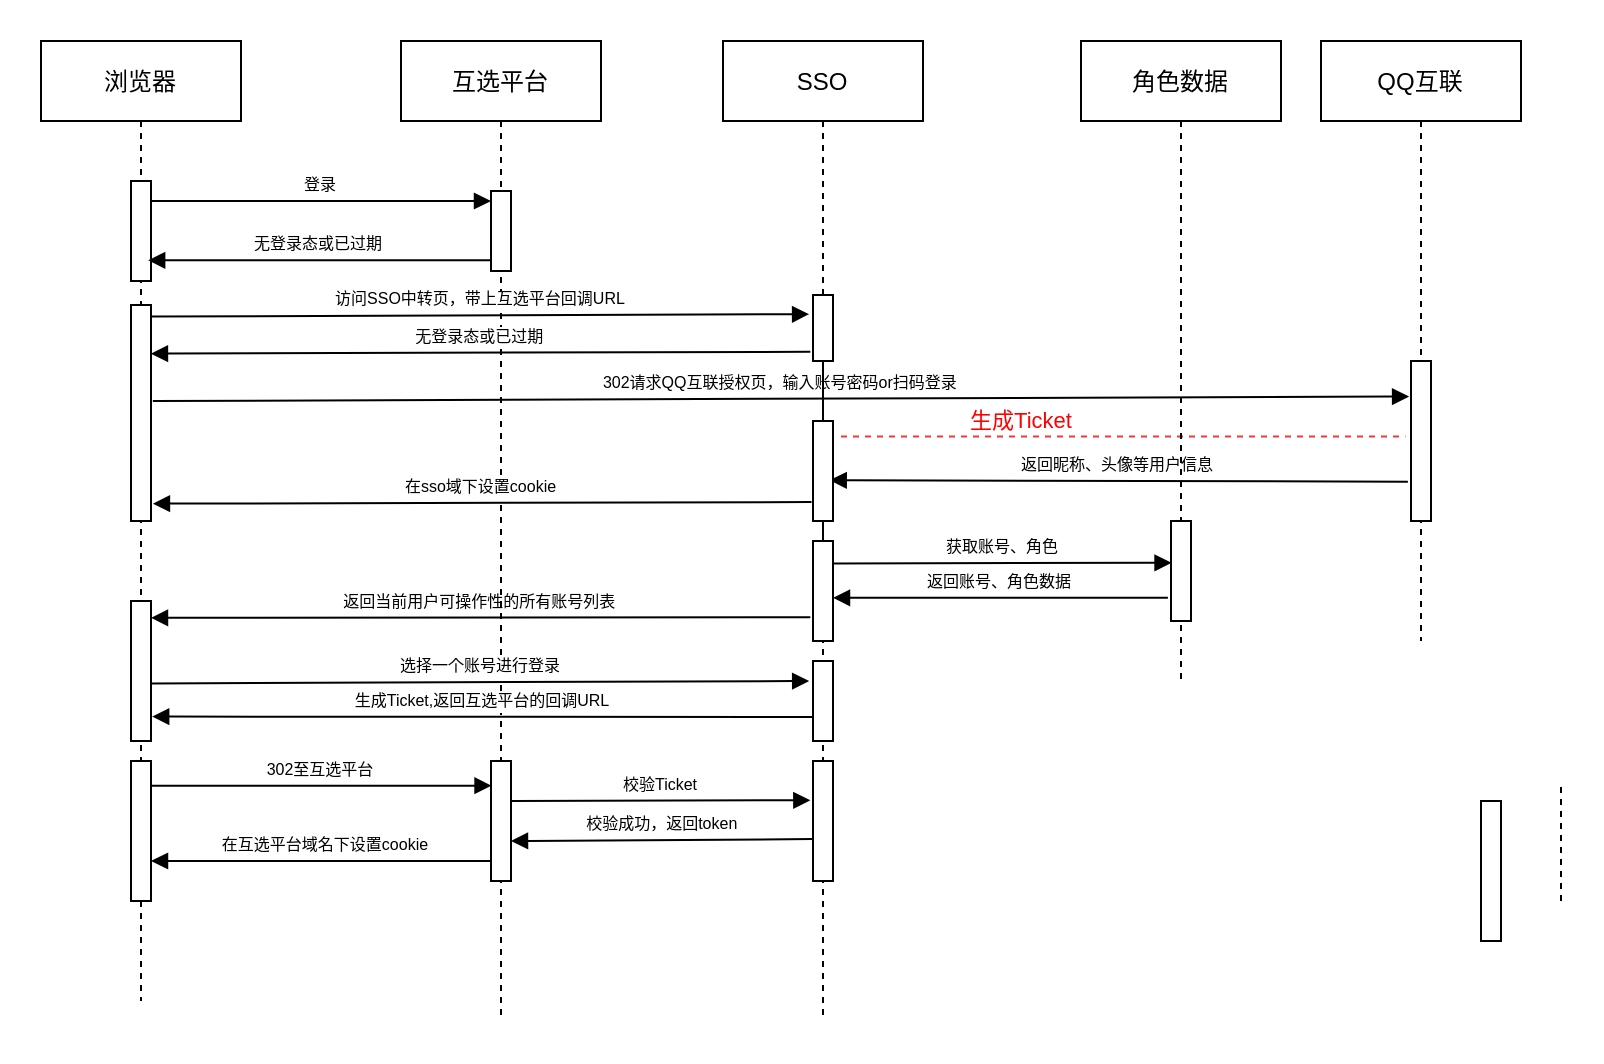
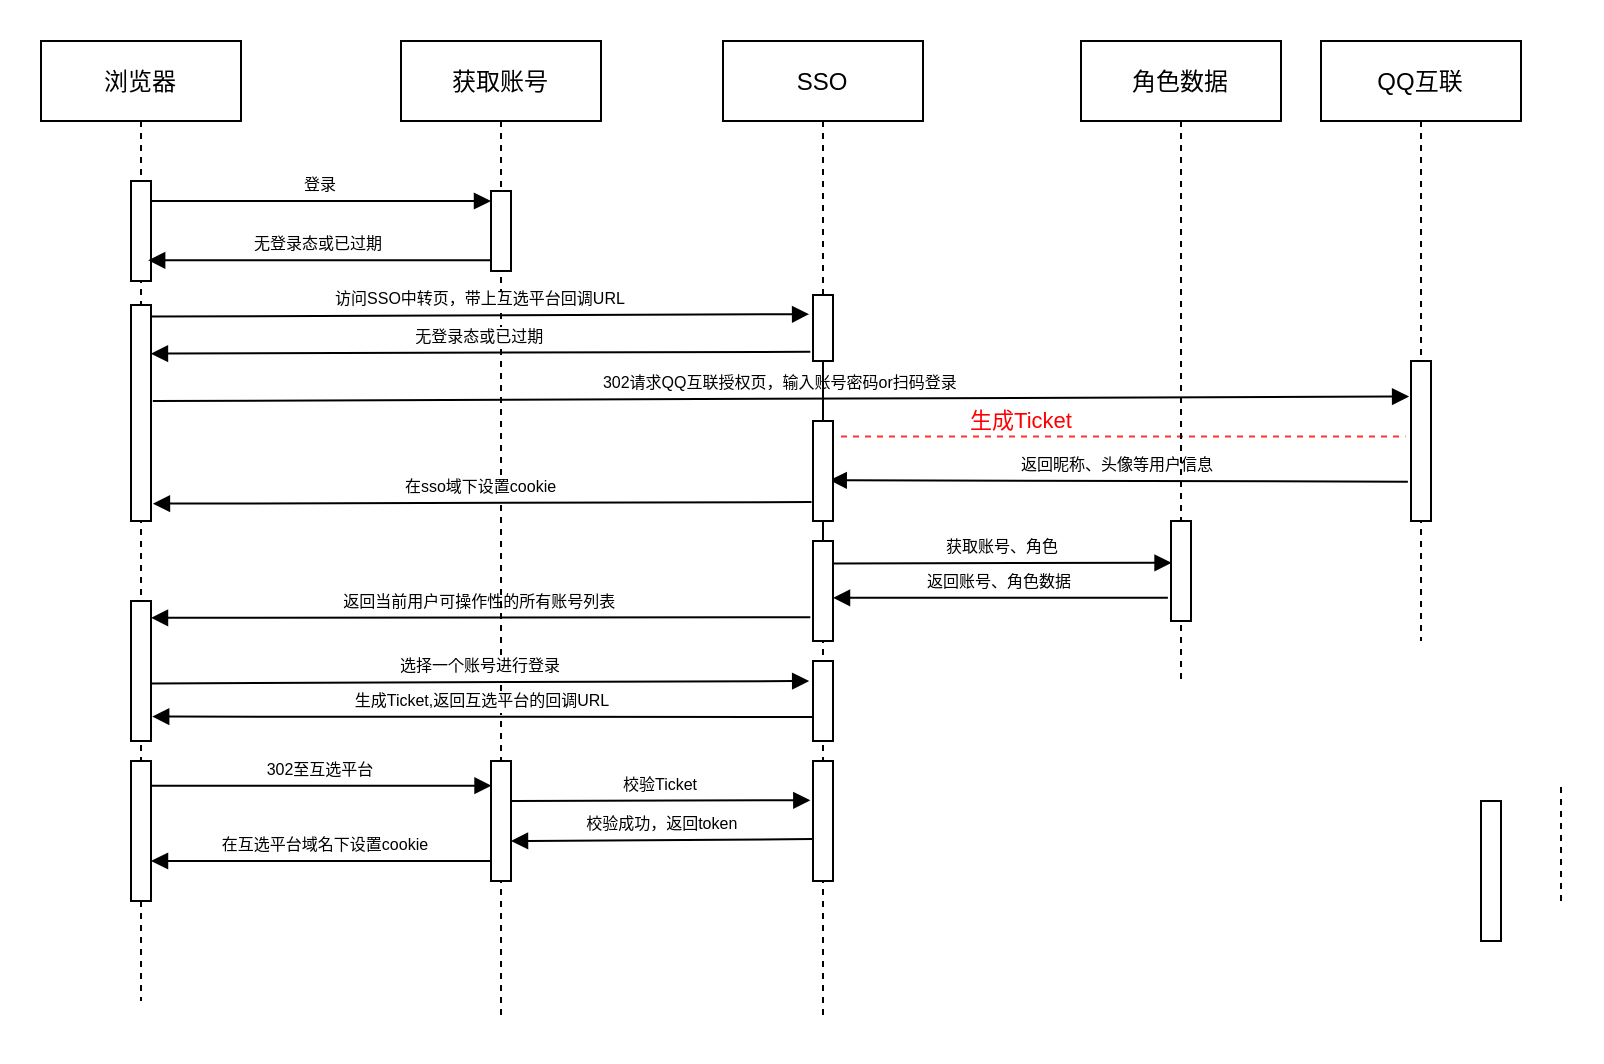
node "互选平台": label "互选平台" -> "获取账号"
